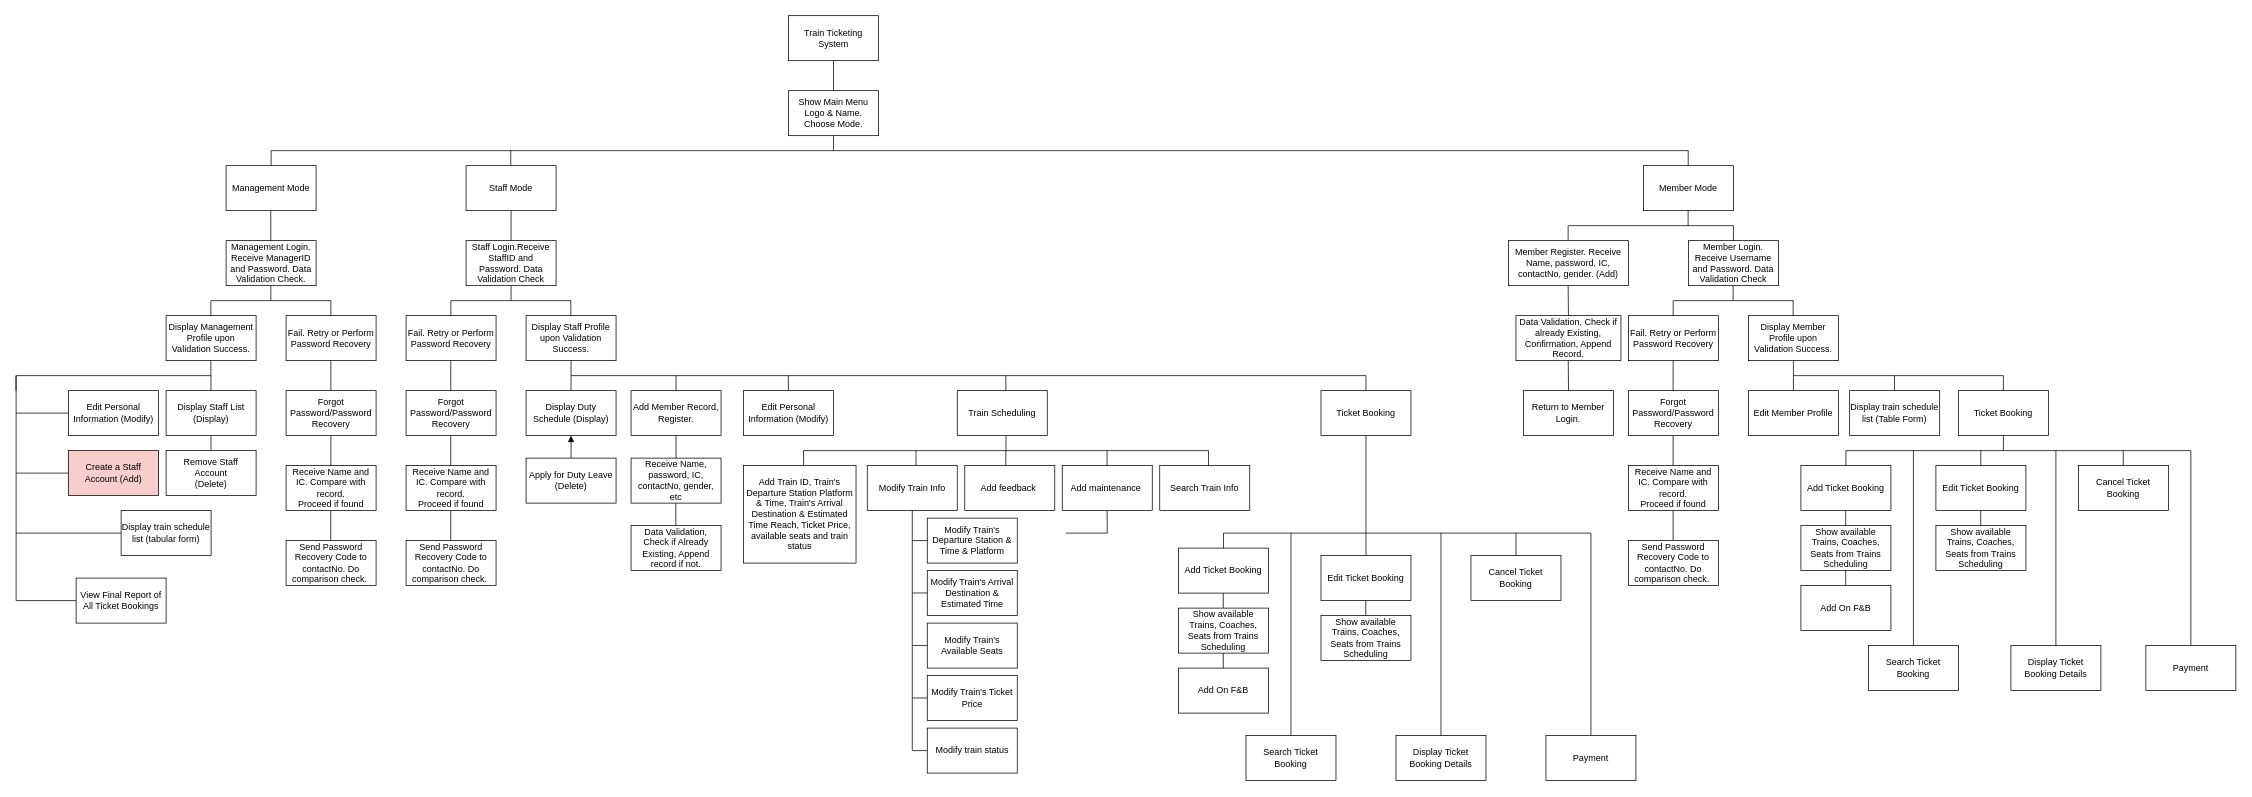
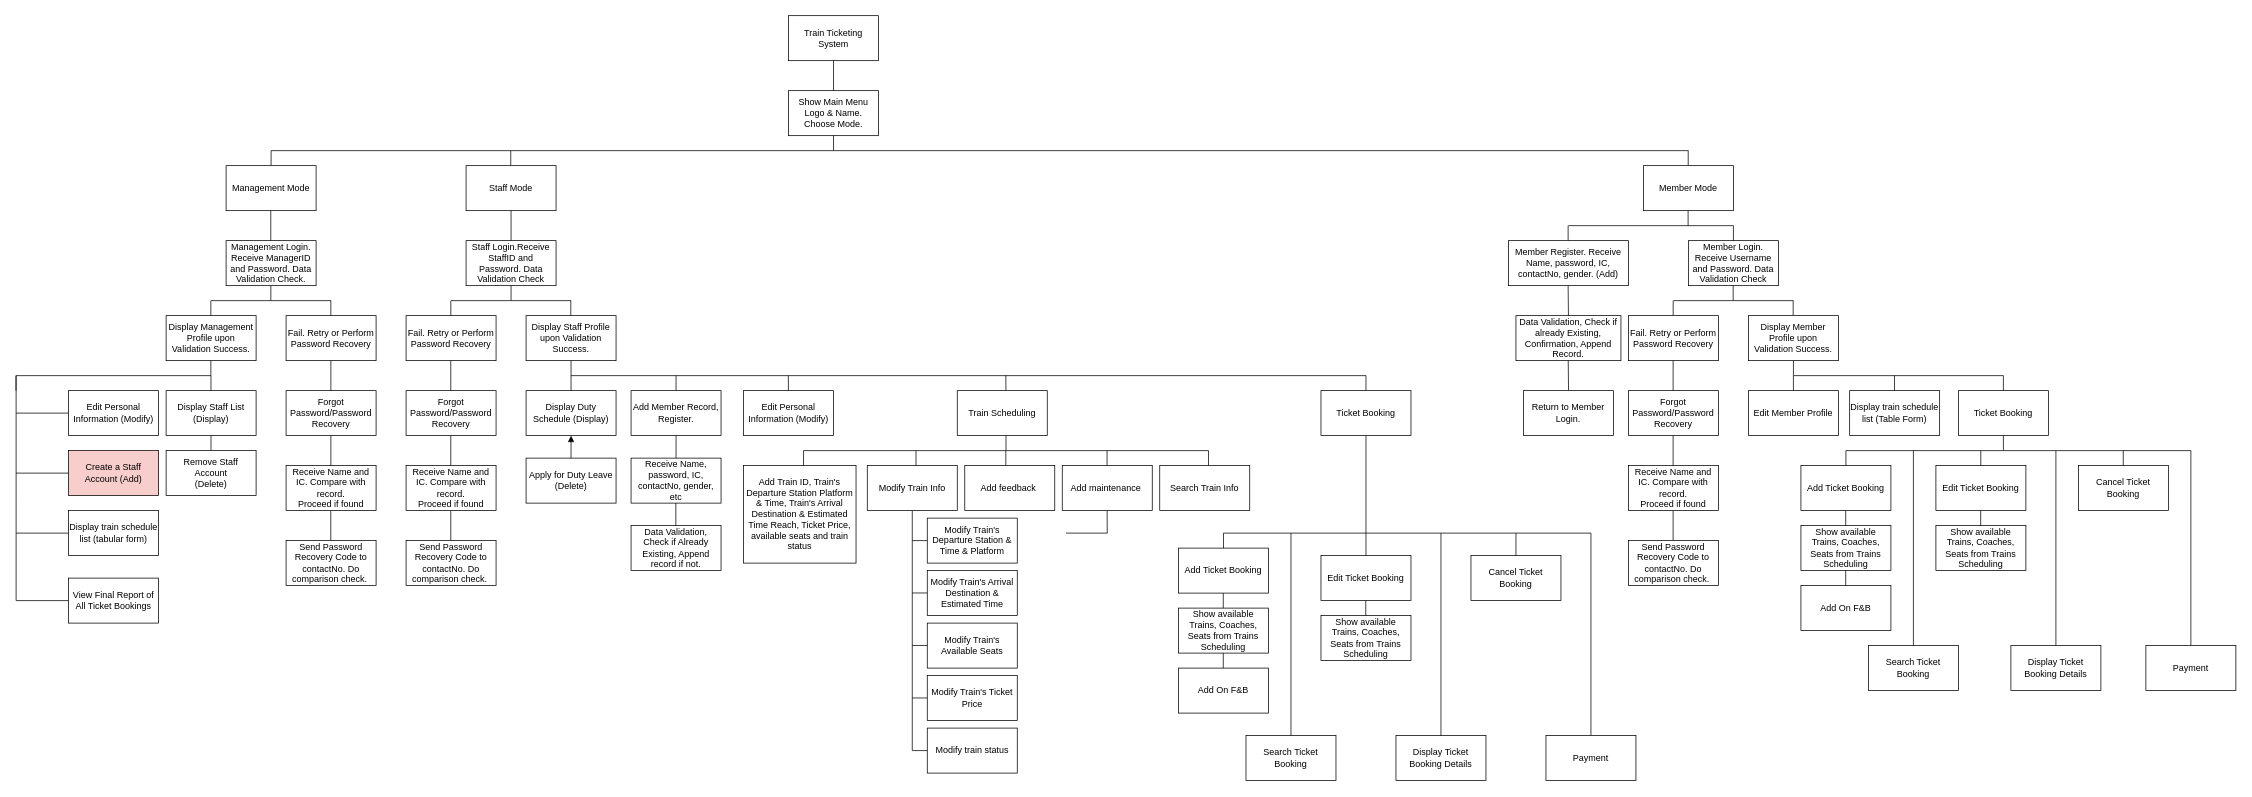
node "Display train schedule list (tabular form)": moved (166, 533) -> (114, 533)
node "View Final Report of All Ticket Bookings": moved (121, 600) -> (114, 600)
